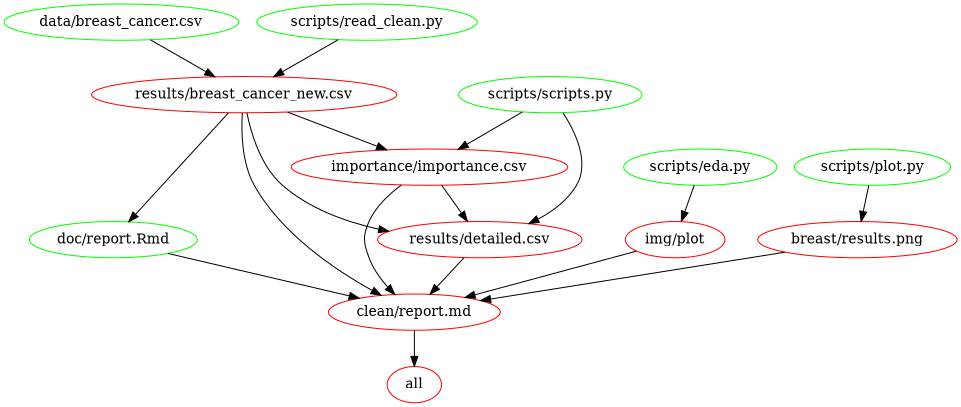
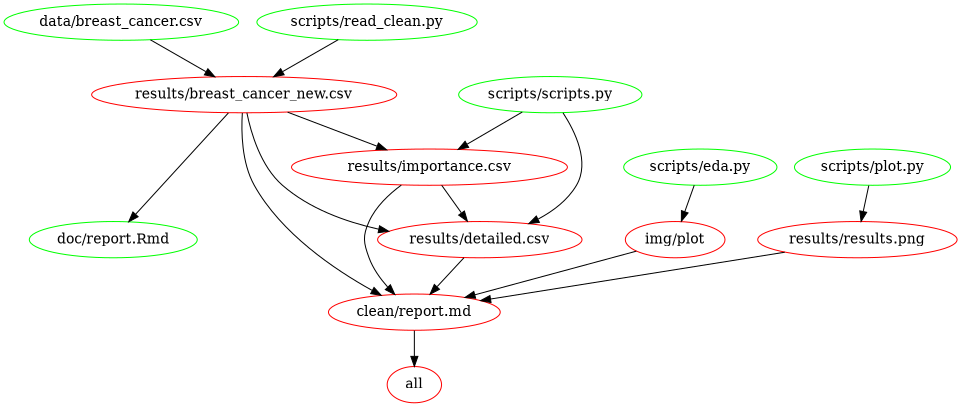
node "importance/importance.csv": label "importance/importance.csv" -> "results/importance.csv"
node "breast/results.png": label "breast/results.png" -> "results/results.png"
edge "doc/report.Rmd" -> "clean/report.md": removed
